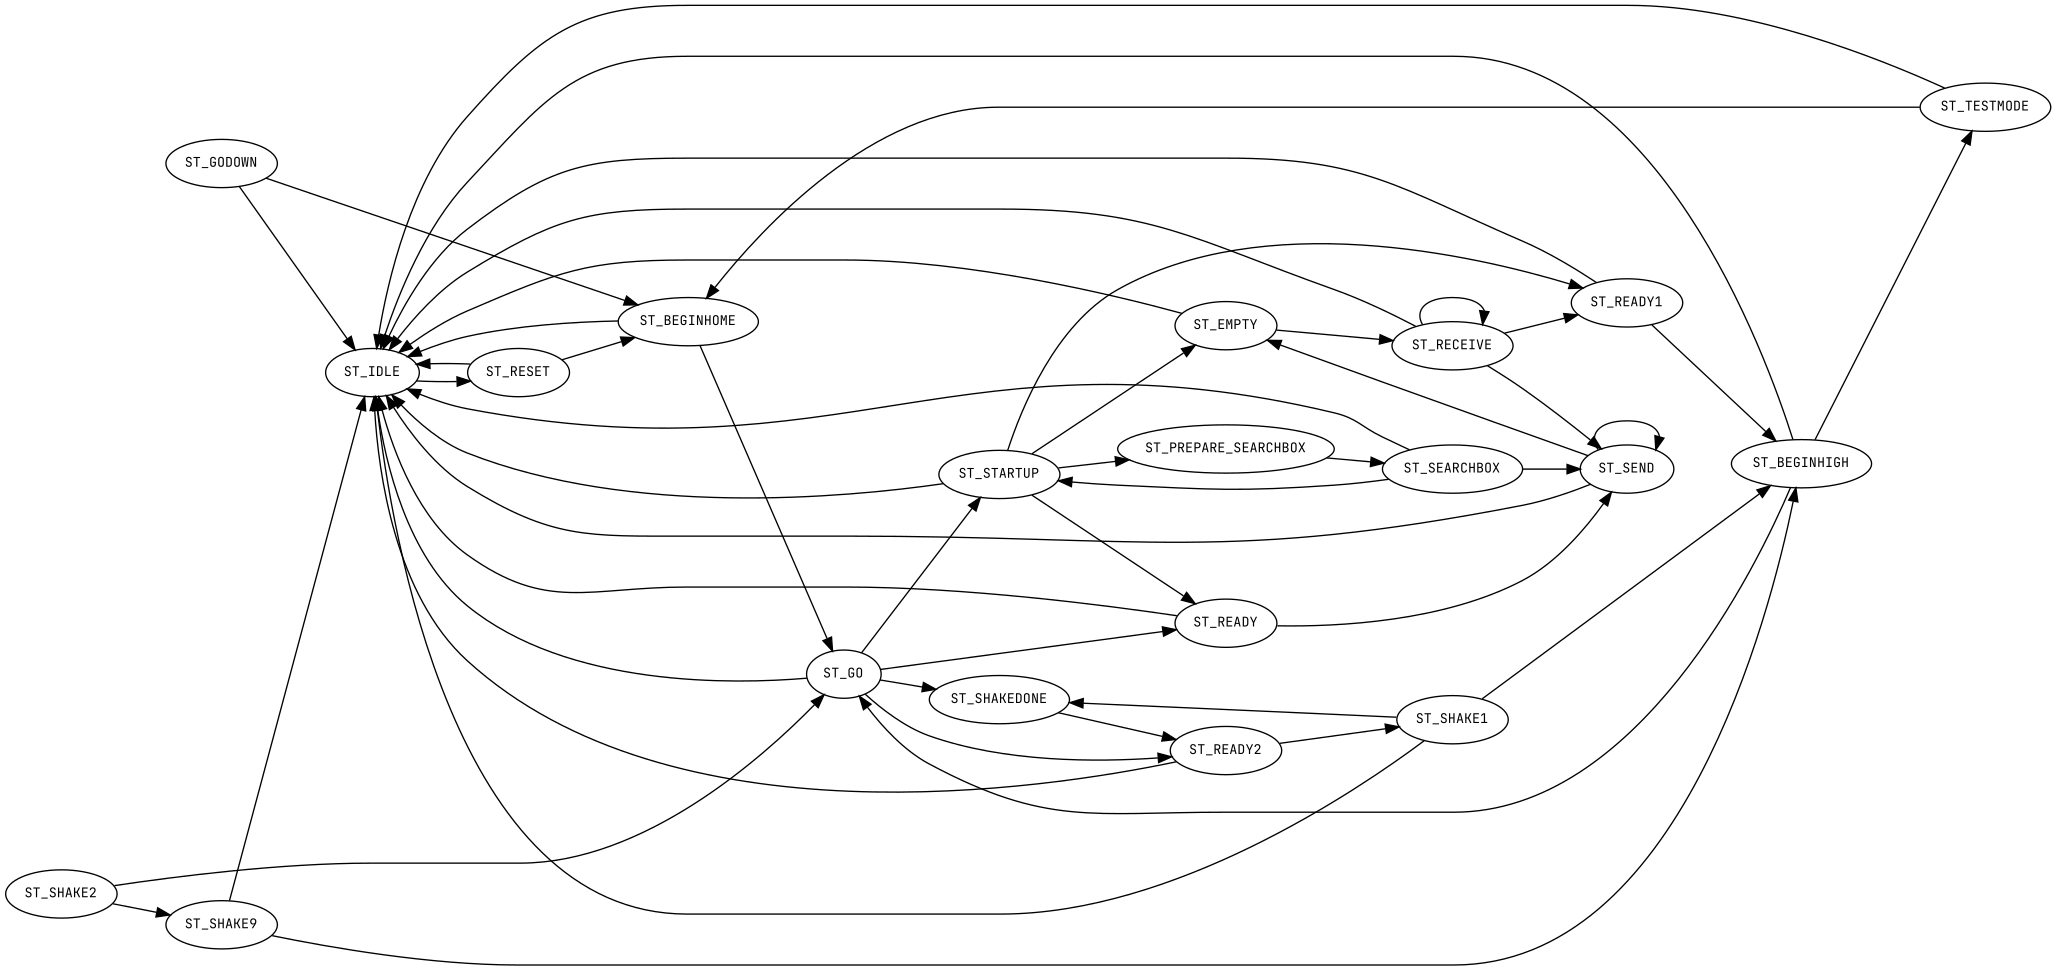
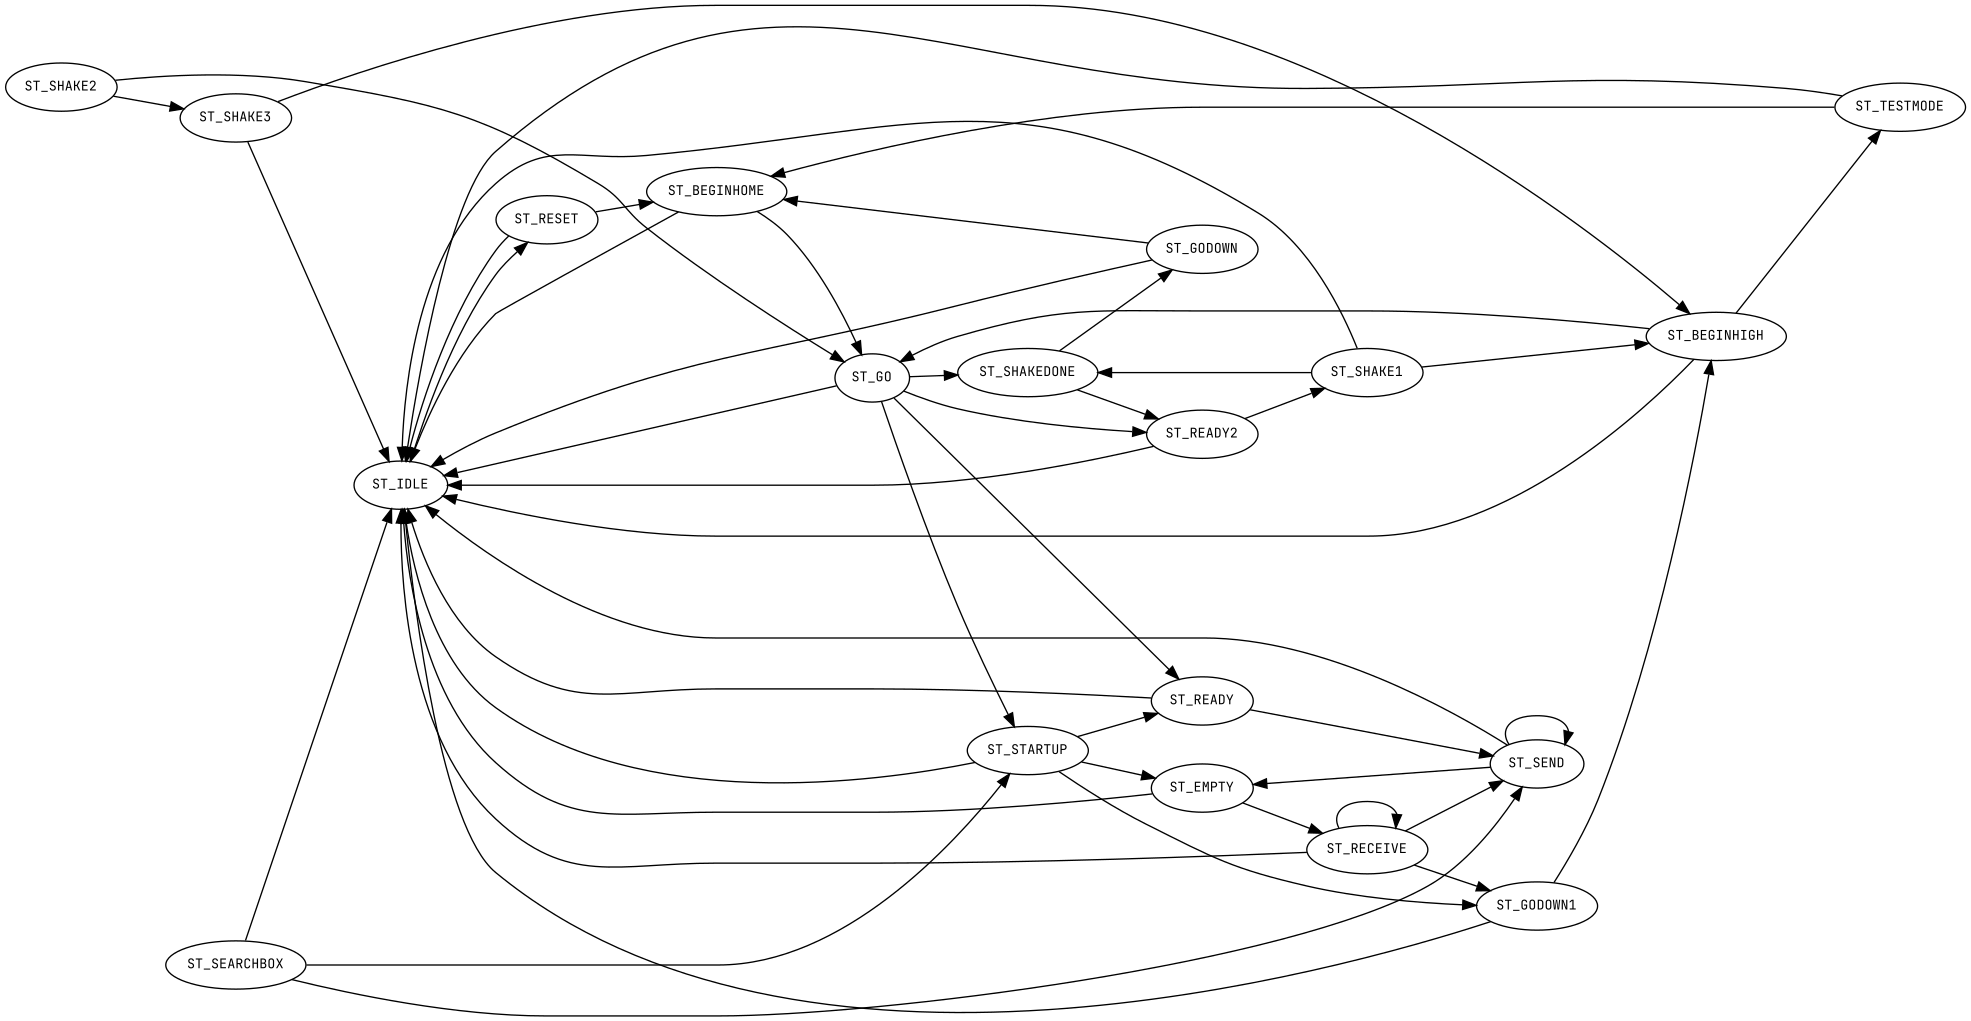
node "ST_READY1": label "ST_READY1" -> "ST_GODOWN1"
edge "ST_SHAKEDONE" -> "ST_GODOWN": added
node "ST_PREPARE_SEARCHBOX": removed
node "ST_SHAKE9": label "ST_SHAKE9" -> "ST_SHAKE3"
